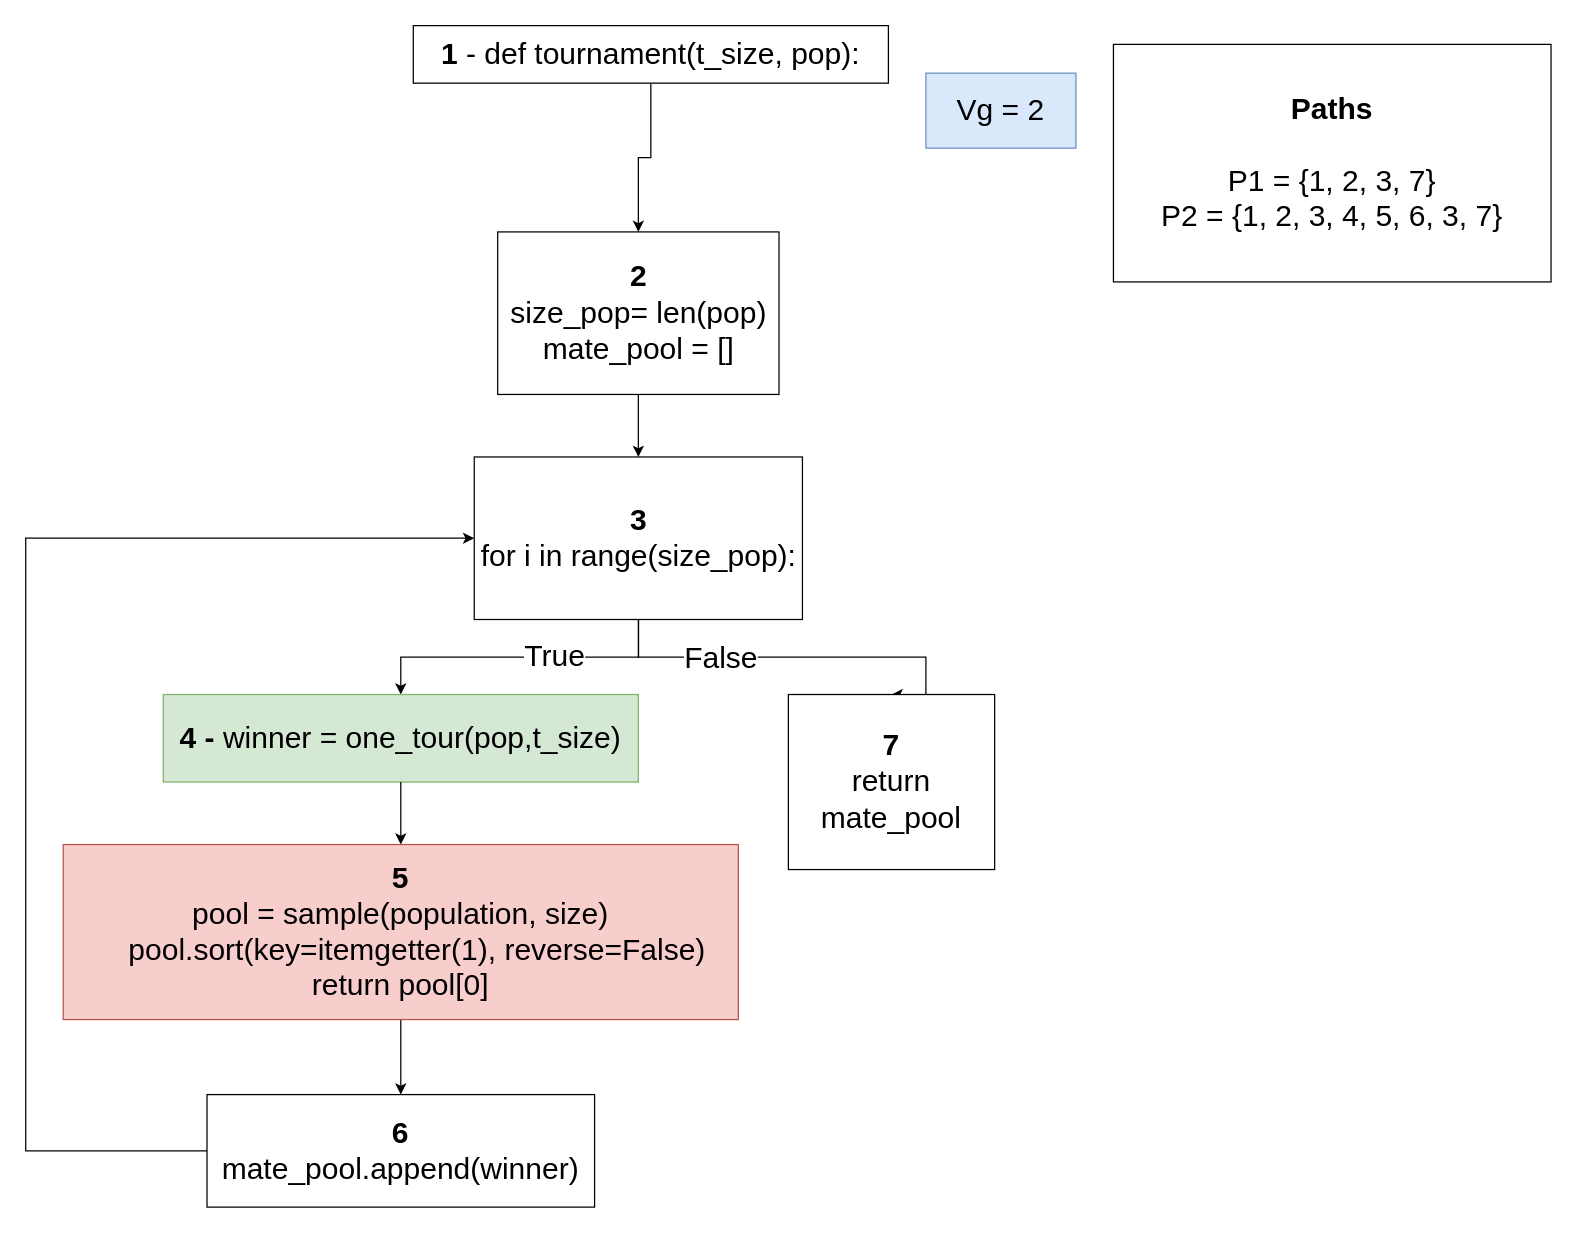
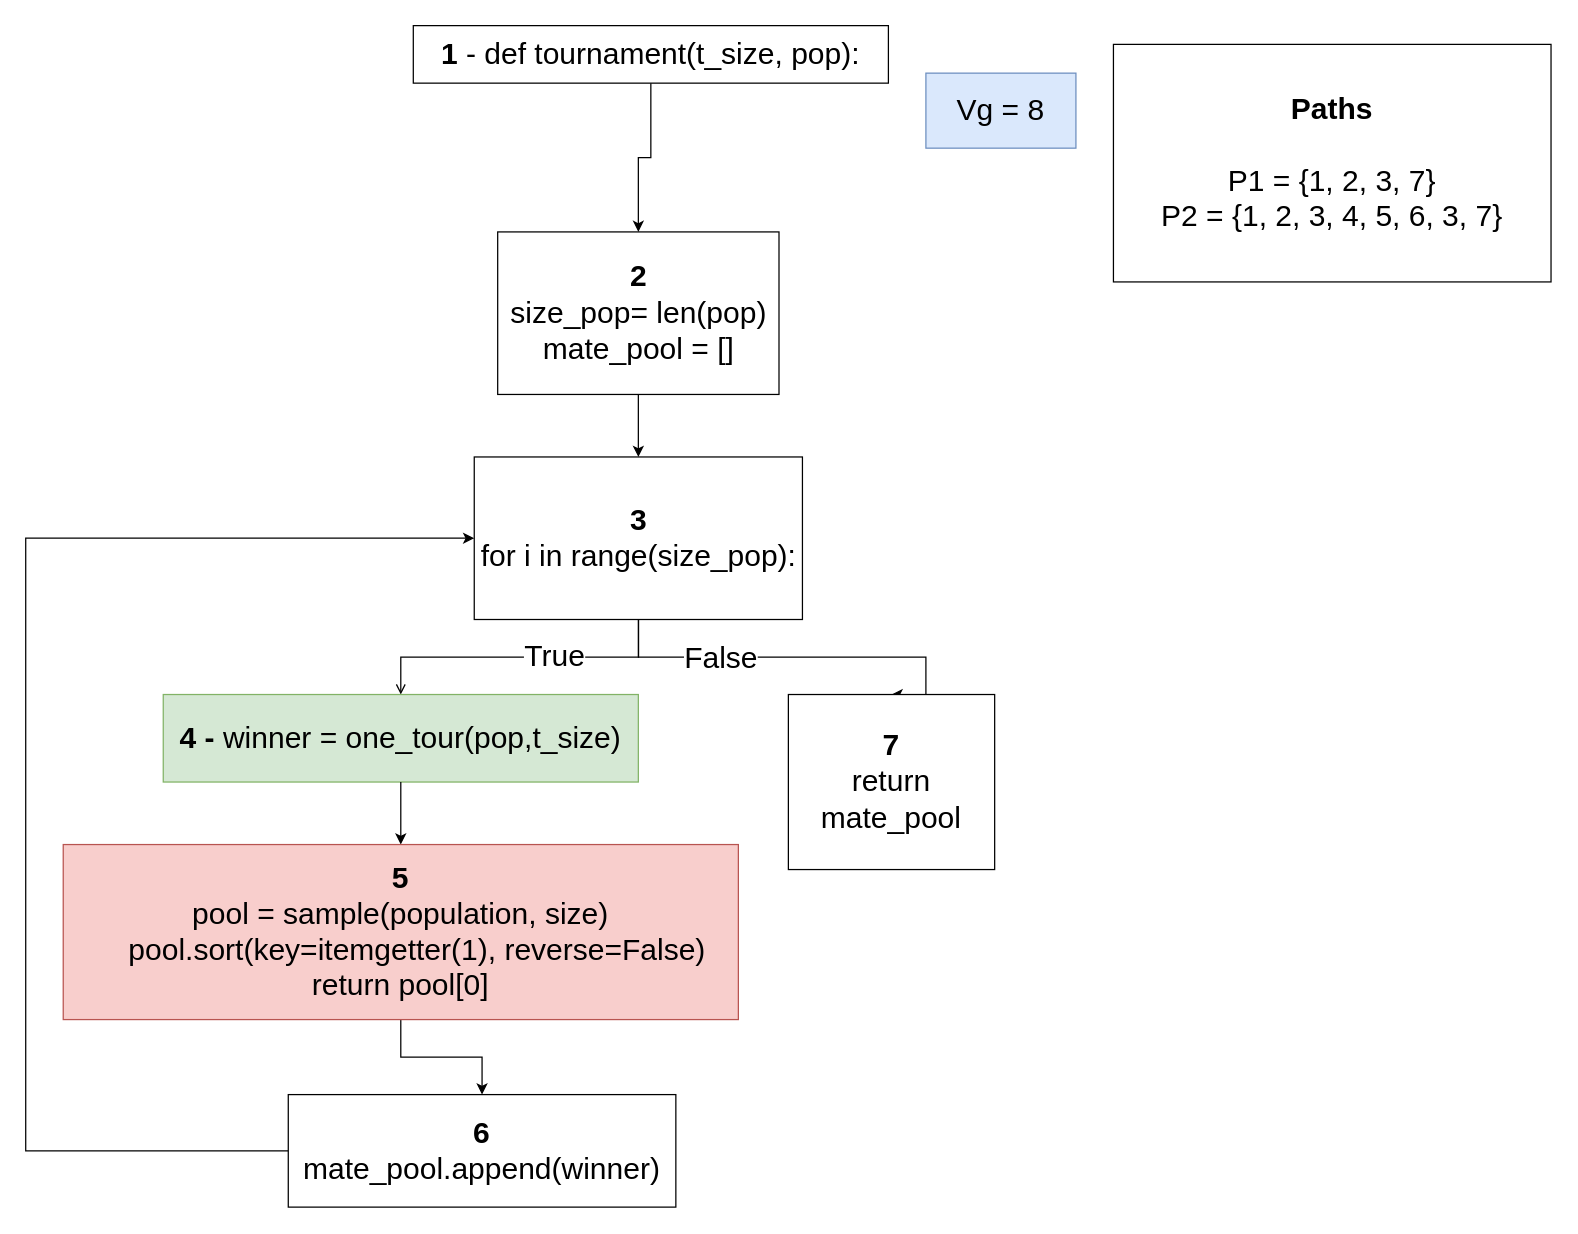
node "Vg = 2": label "Vg = 2" -> "Vg = 8"
edge "3 for i in range(size_pop):" -> "4 - winner = one_tour(pop,t_size)": arrowhead classic -> open
node "6 mate_pool.append(winner)": moved (401, 1151) -> (482, 1151)
